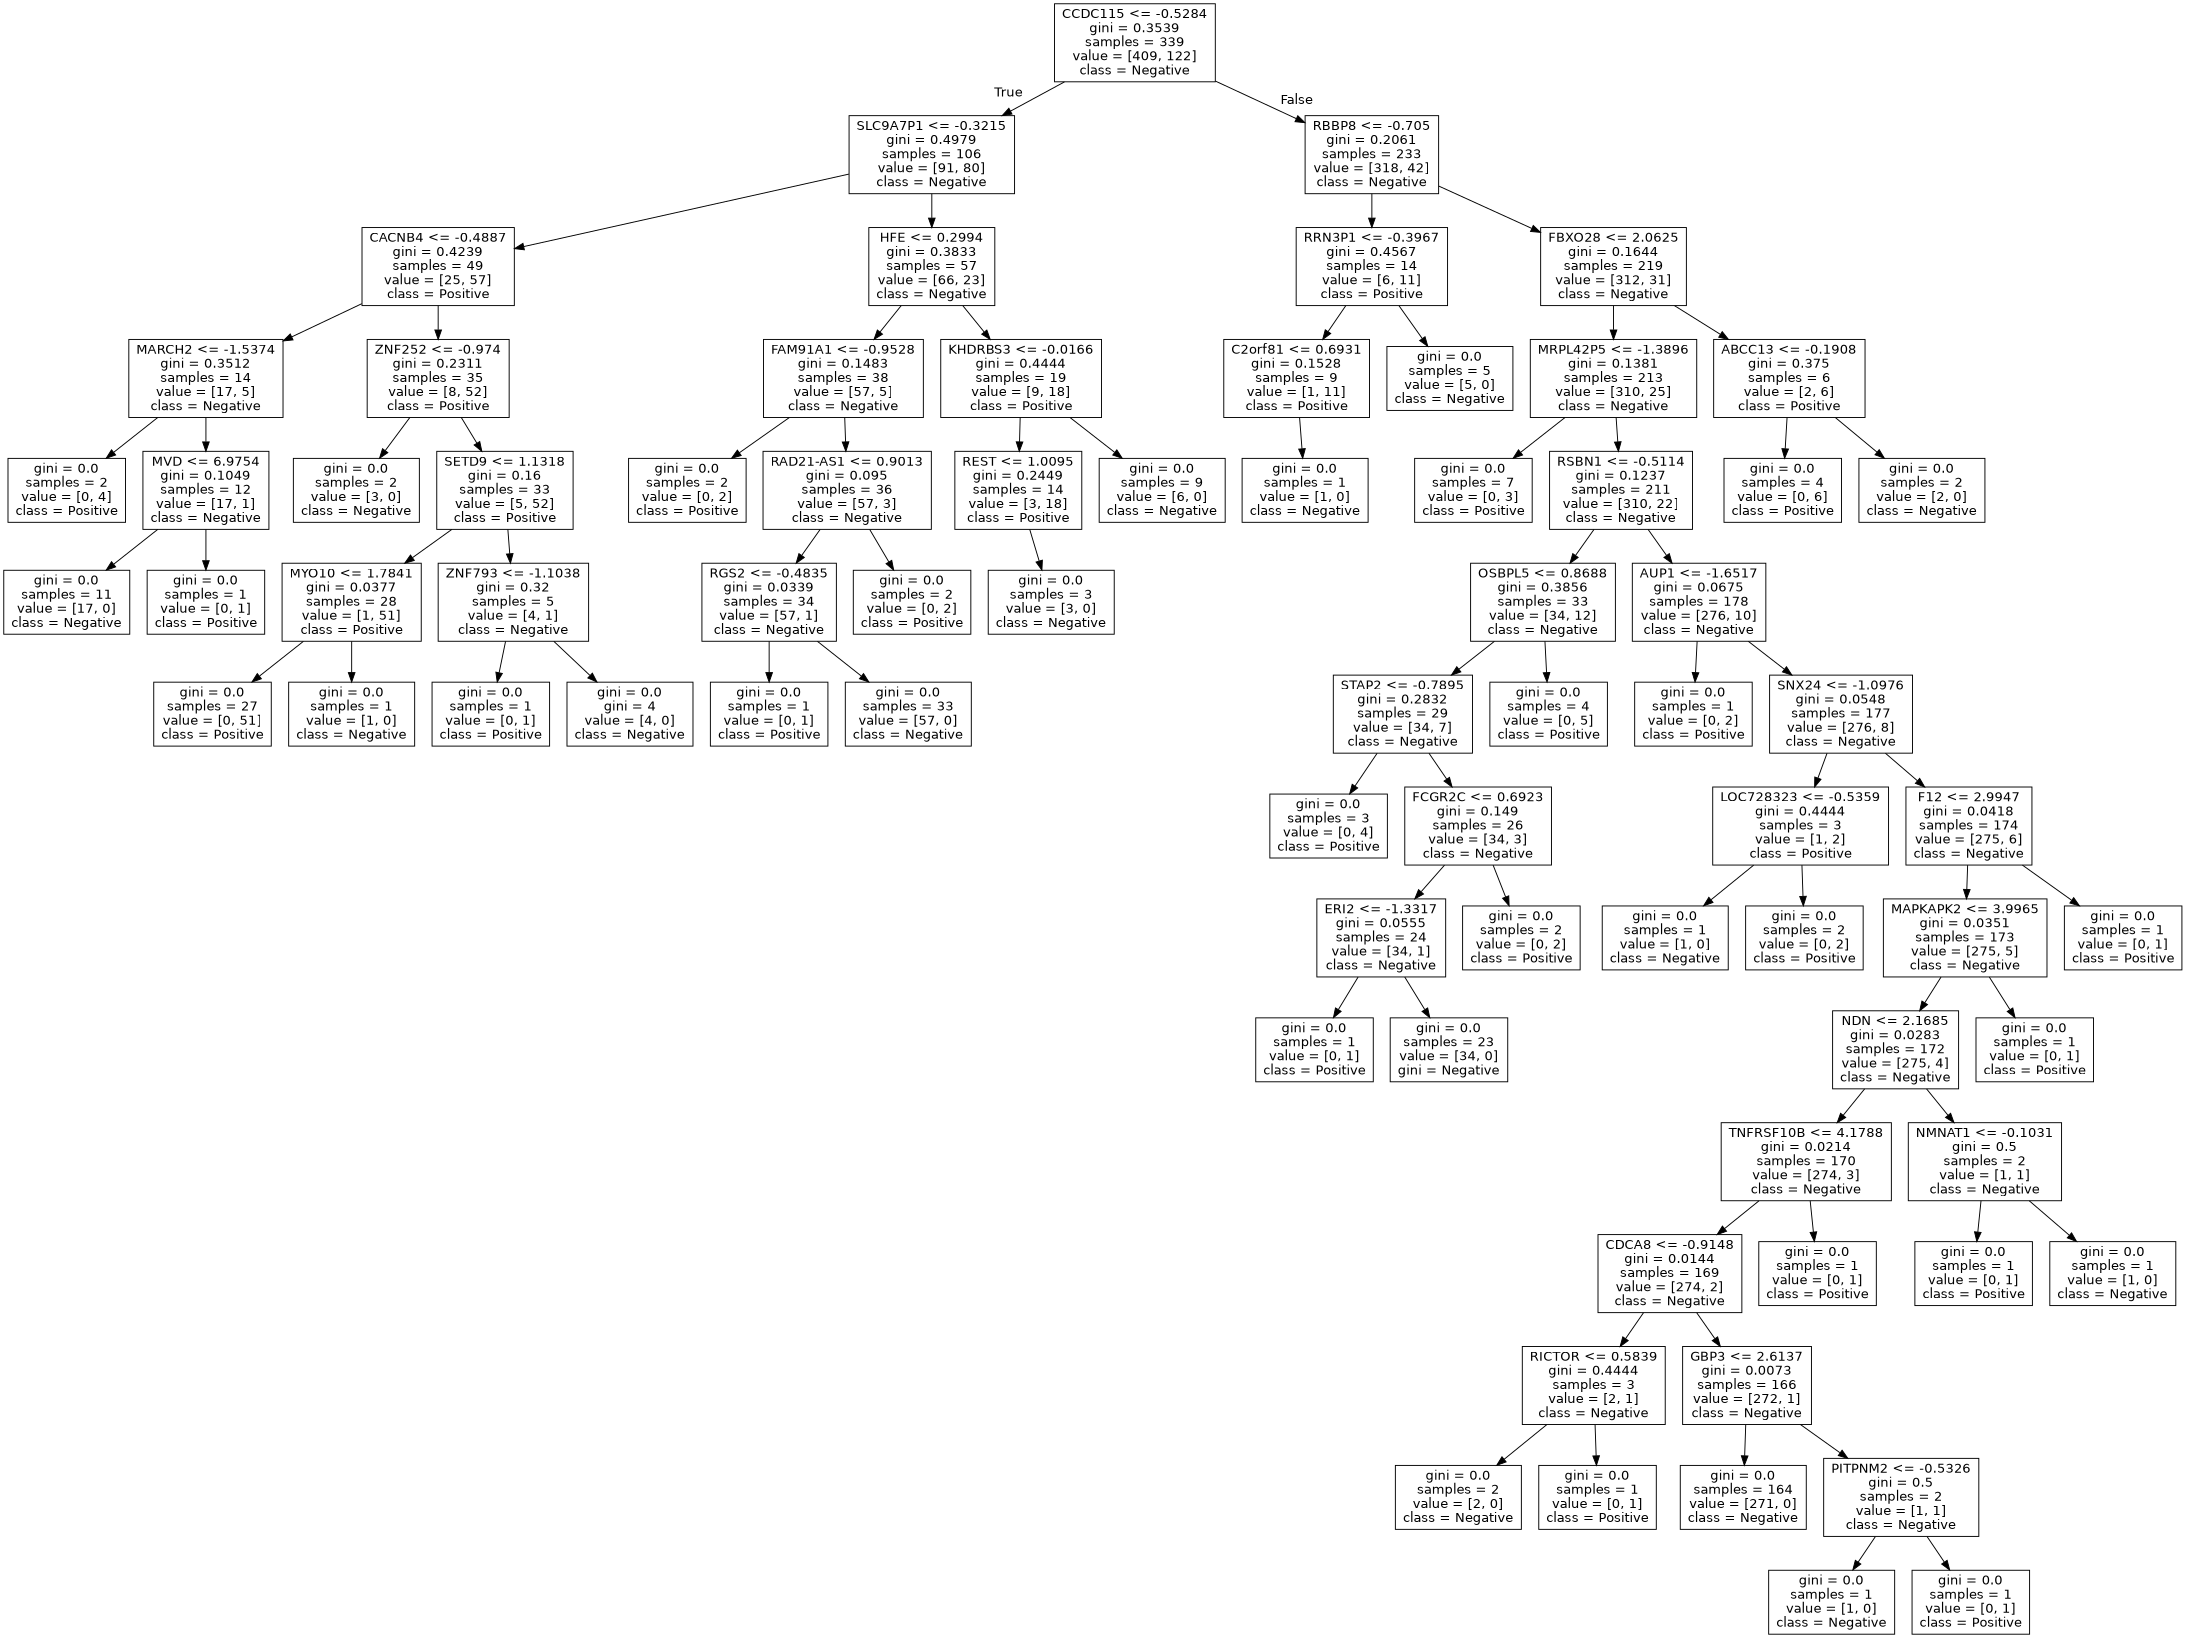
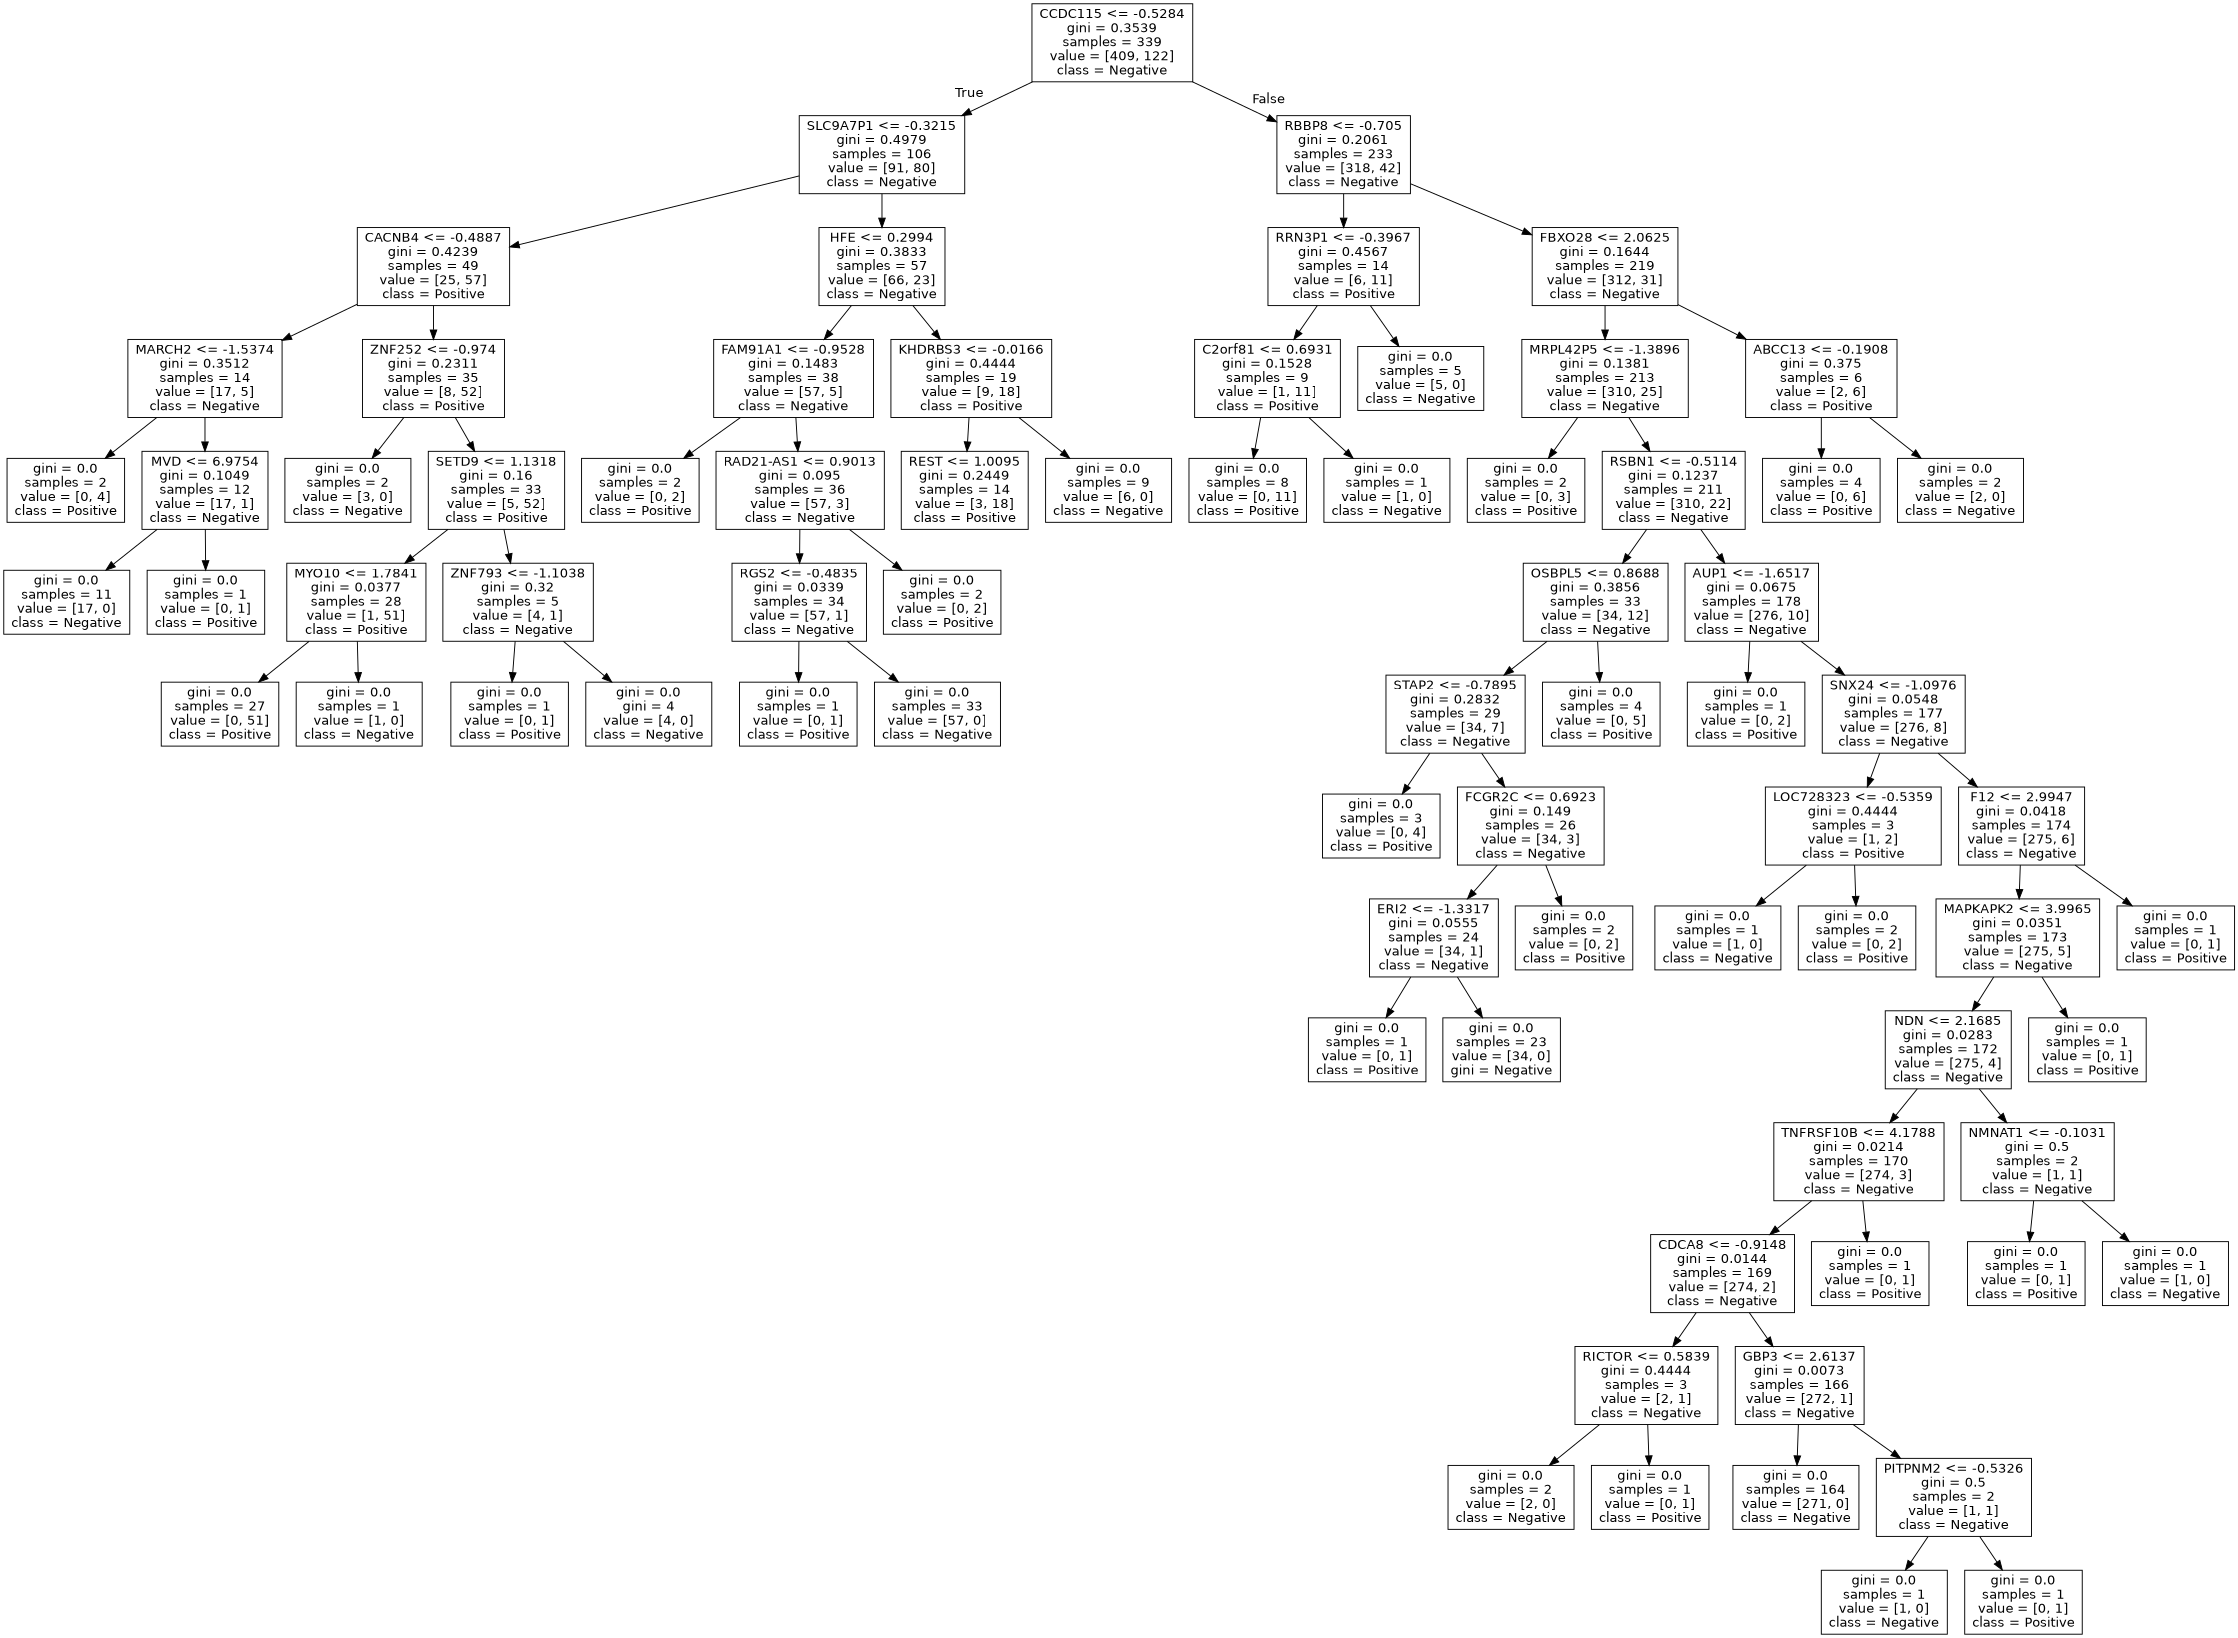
node "gini = 0.0 samples = 8 value = [0, 11] class = Positive": added
node "gini = 0.0 samples = 7 value = [0, 3] class = Positive": label "gini = 0.0 samples = 7 value = [0, 3] class = Positive" -> "gini = 0.0 samples = 2 value = [0, 3] class = Positive"
node "gini = 0.0 samples = 3 value = [3, 0] class = Negative": removed
